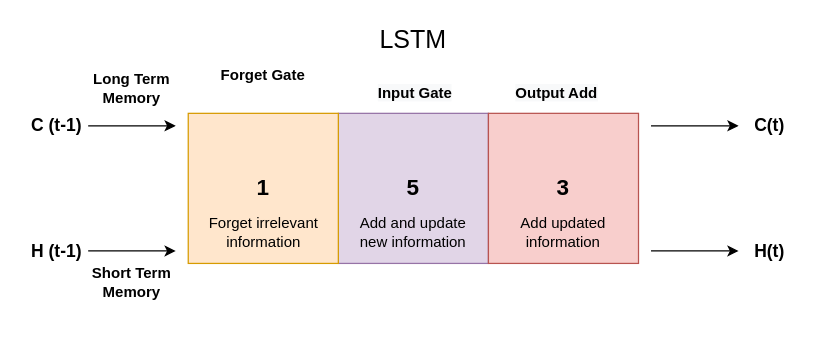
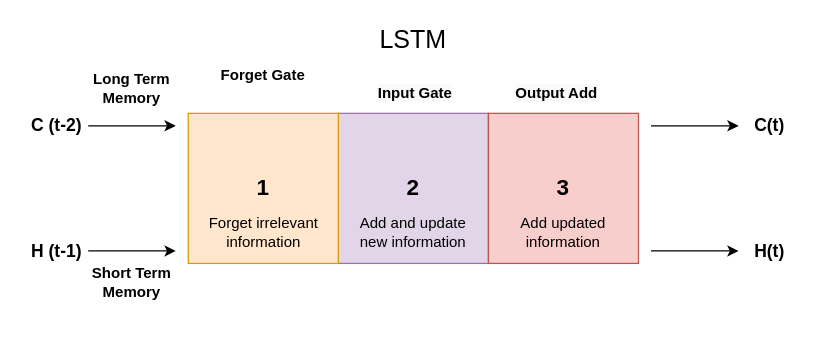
node "C (t-1)": label "C (t-1)" -> "C (t-2)"
node "5": label "5" -> "2"
